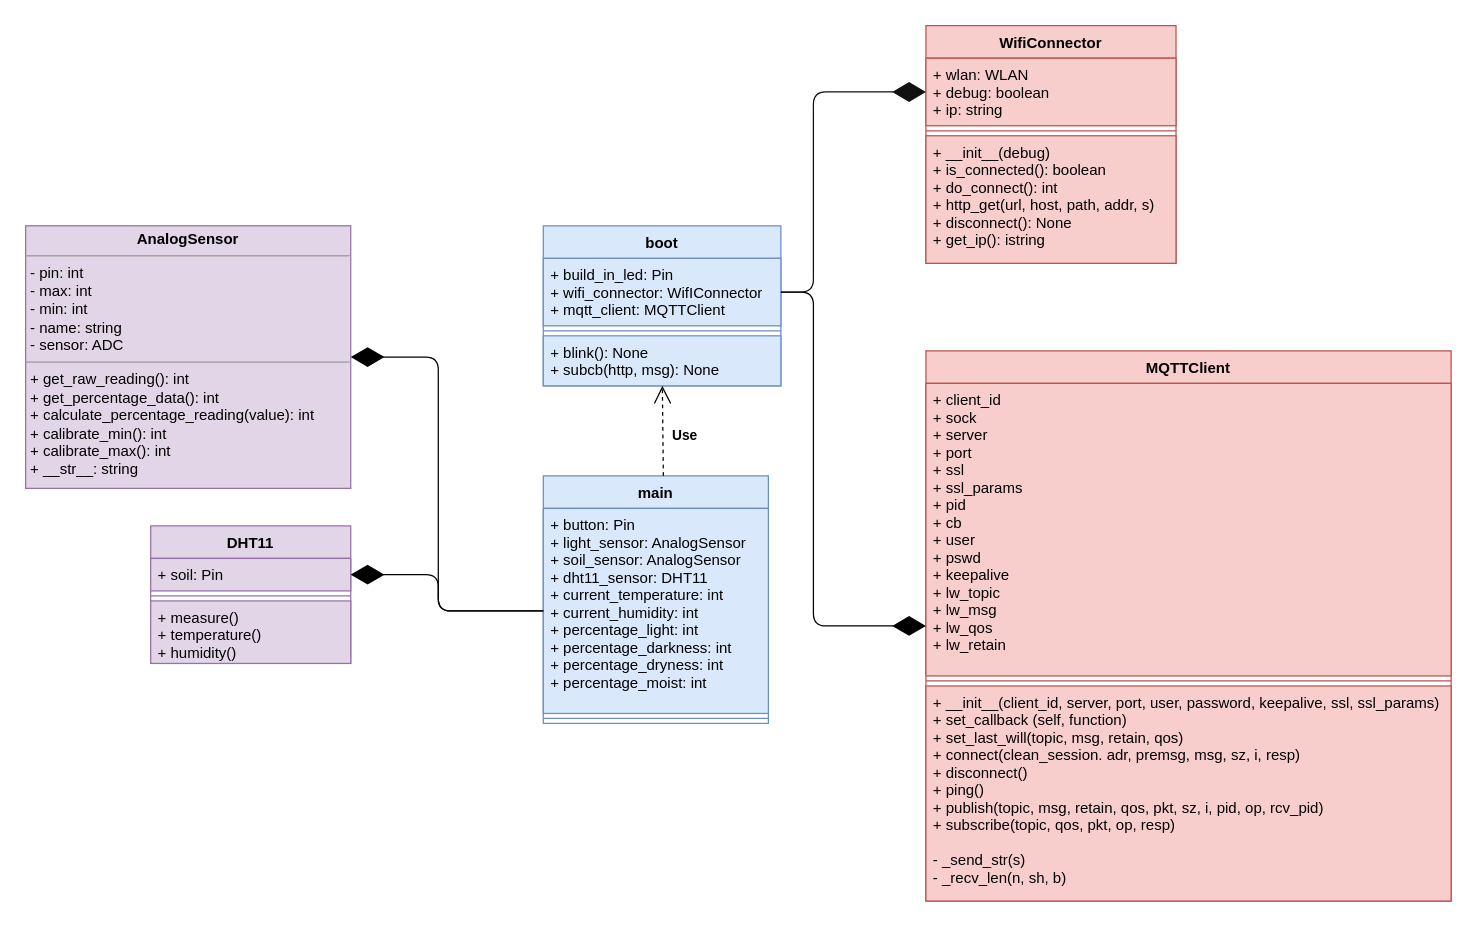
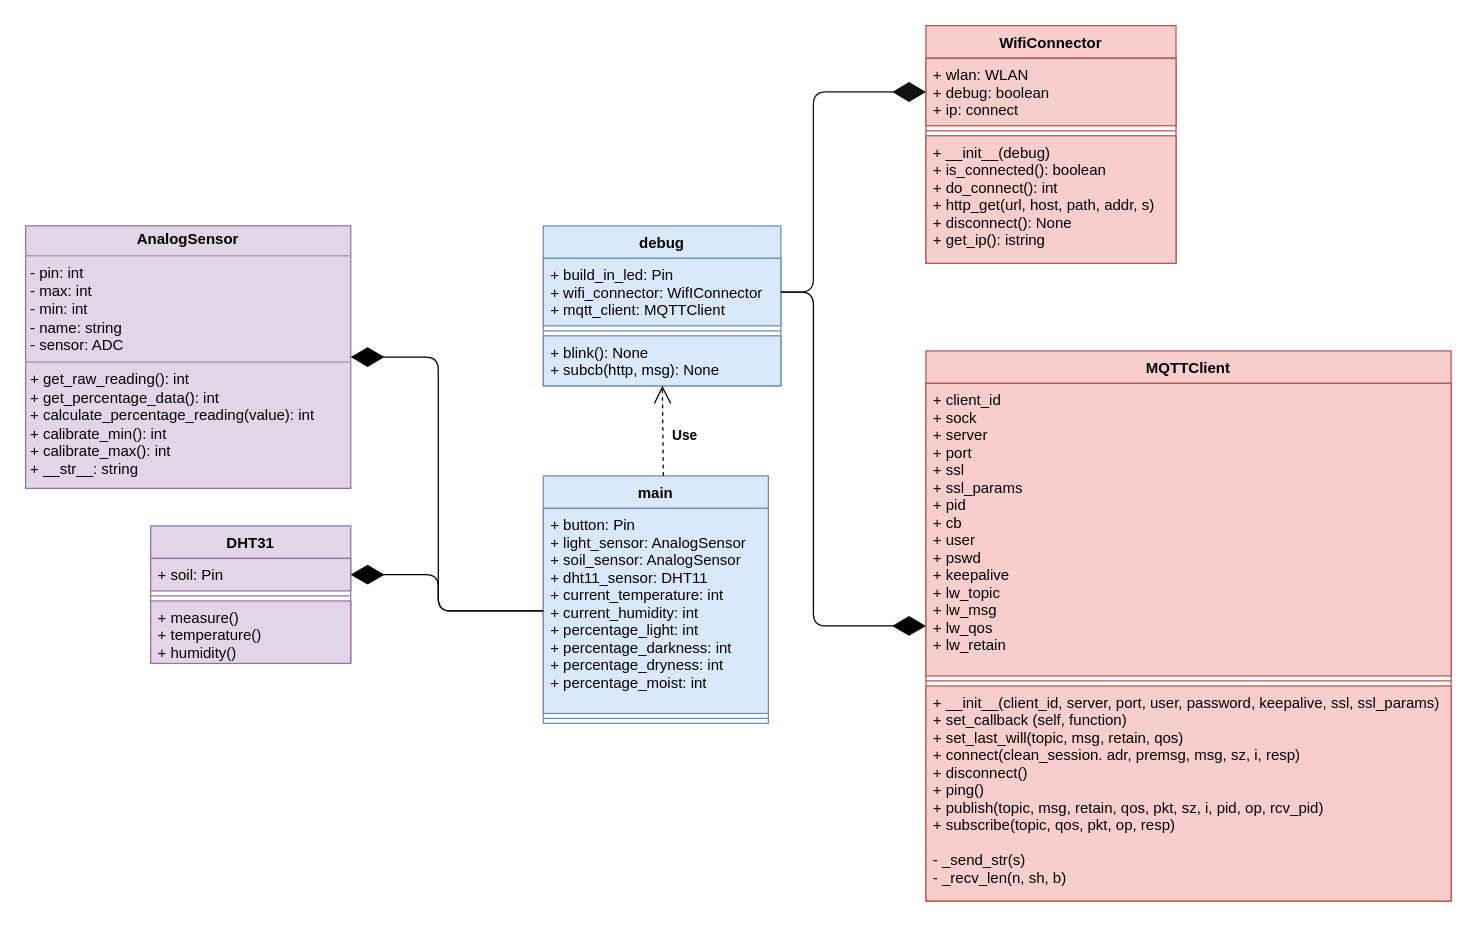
node "+ wlan: WLAN + debug: boolean + ip: string": label "+ wlan: WLAN + debug: boolean + ip: string" -> "+ wlan: WLAN + debug: boolean + ip: connect"
node "boot": label "boot" -> "debug"
node "DHT11": label "DHT11" -> "DHT31"
